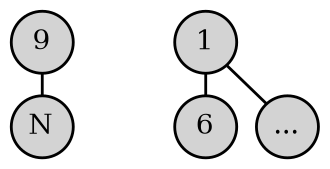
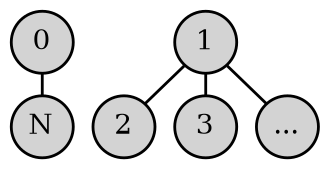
node "9": label "9" -> "0"
node "2": added
node "6": label "6" -> "3"
